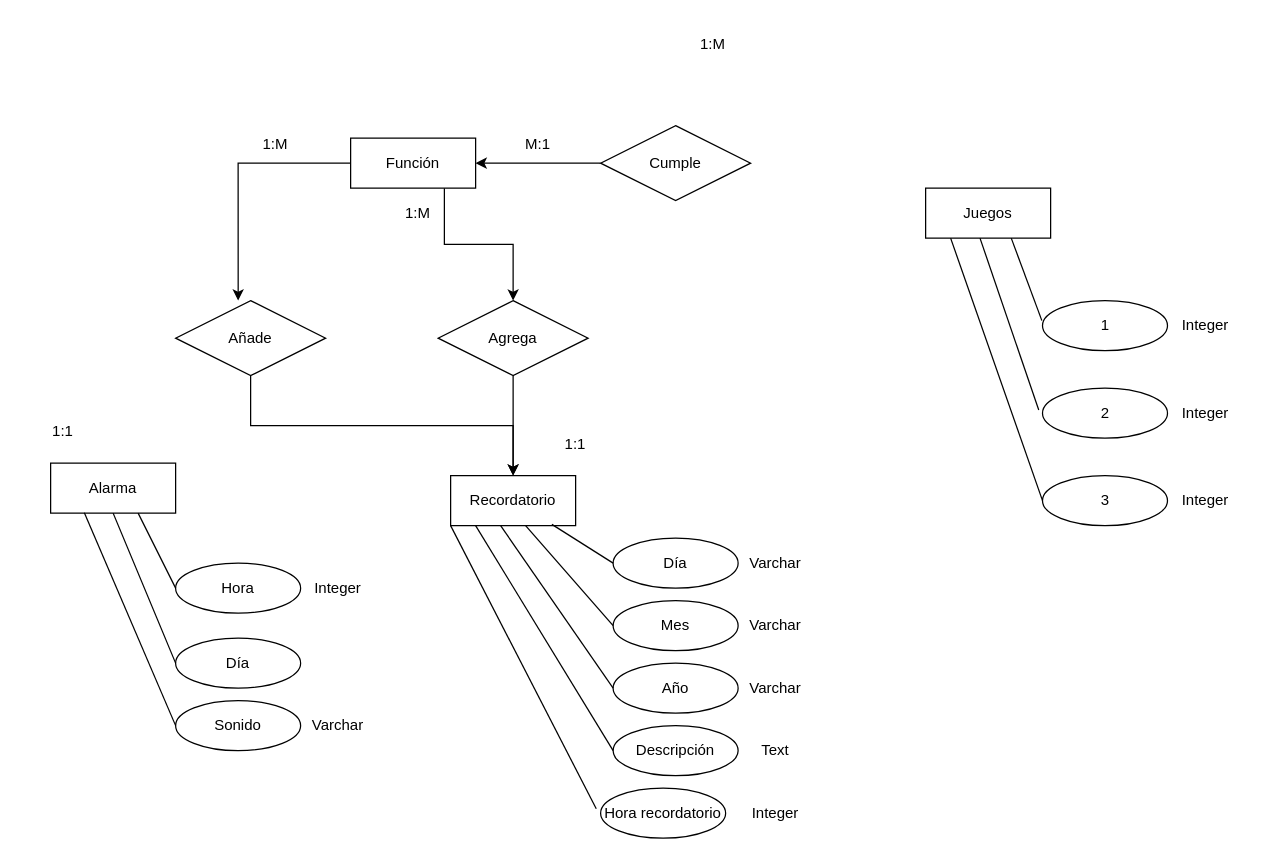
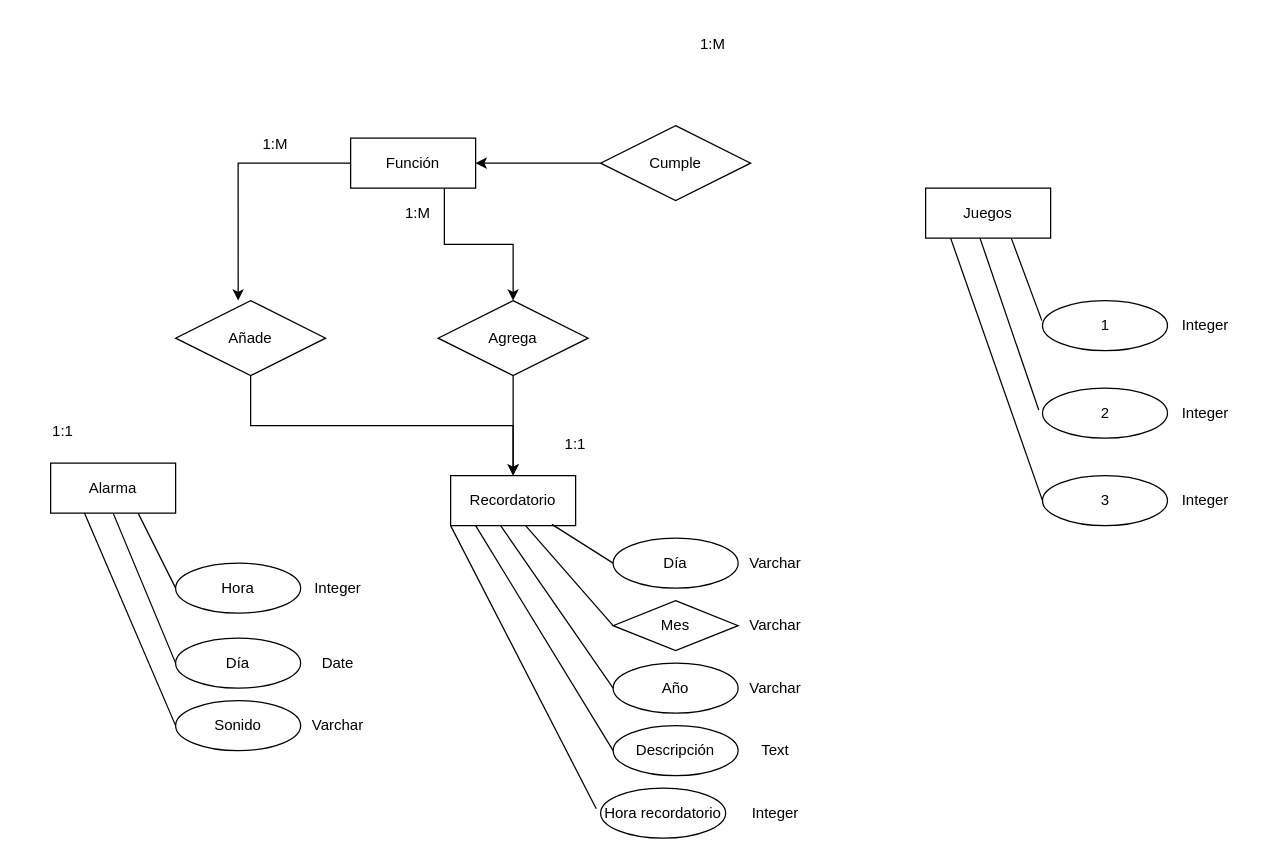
node "M:1": removed
node "Mes": shape ellipse -> diamond
node "Date": added
